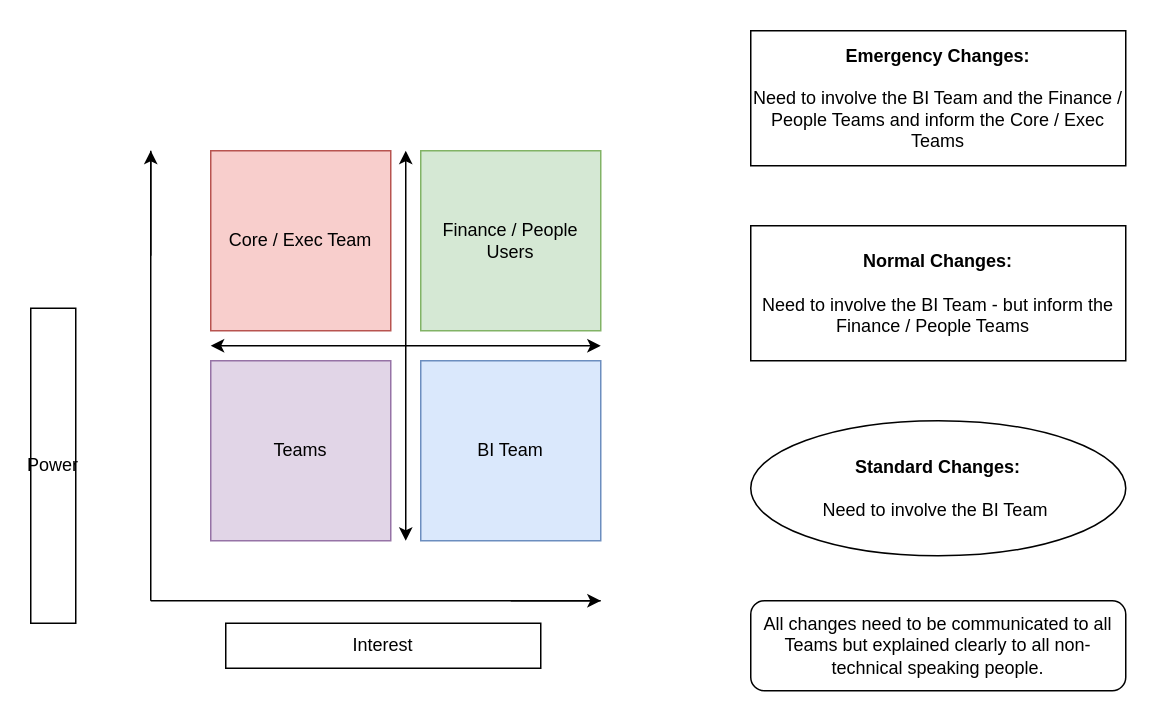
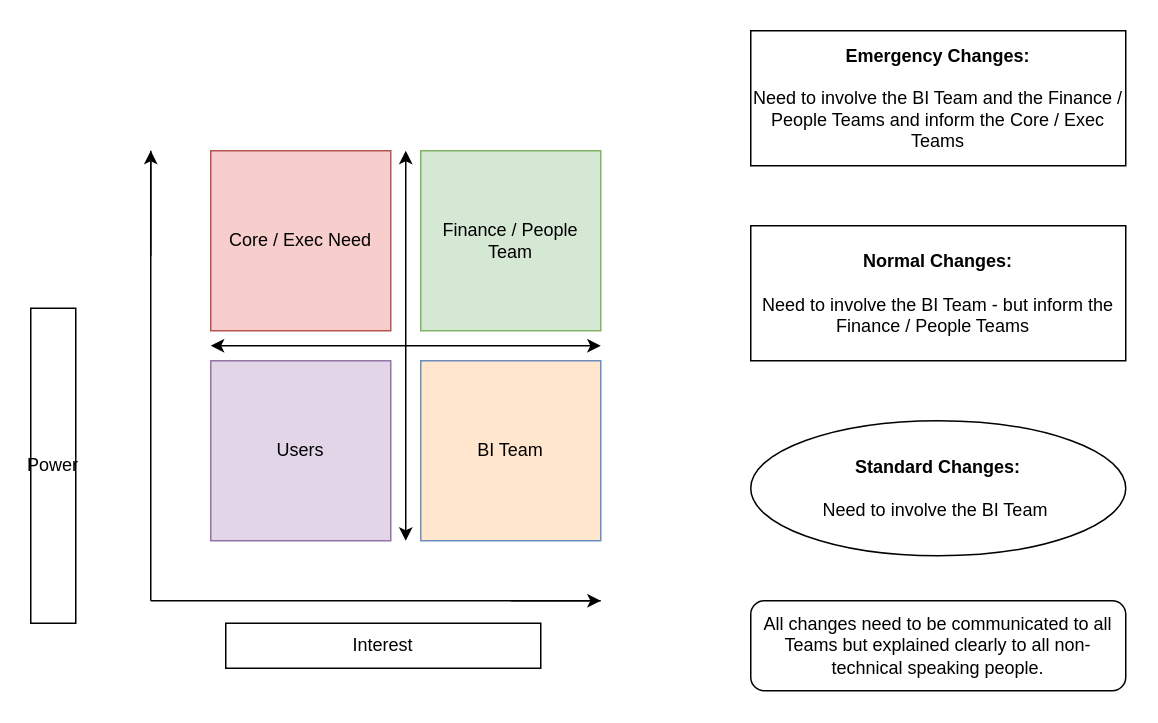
node "Core / Exec Team": label "Core / Exec Team" -> "Core / Exec Need"
node "Finance / People Users": label "Finance / People Users" -> "Finance / People Team"
node "Teams": label "Teams" -> "Users"
node "BI Team": fillcolor #dae8fc -> #ffe6cc
